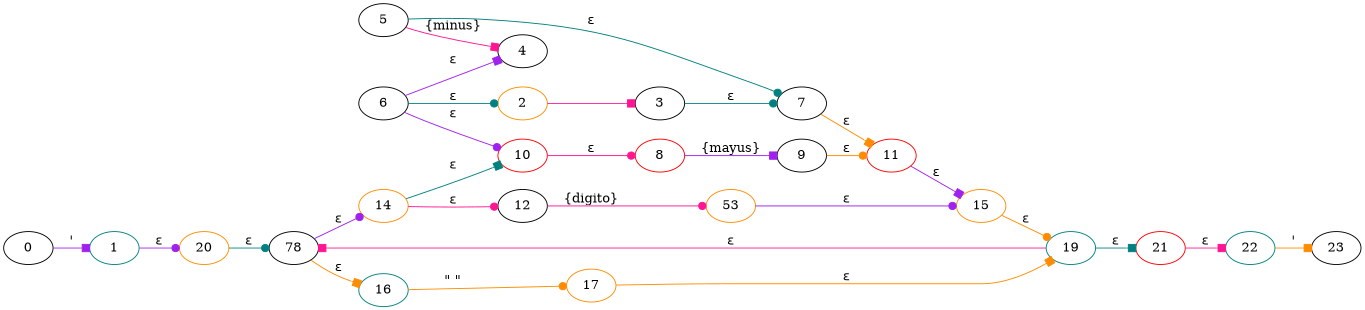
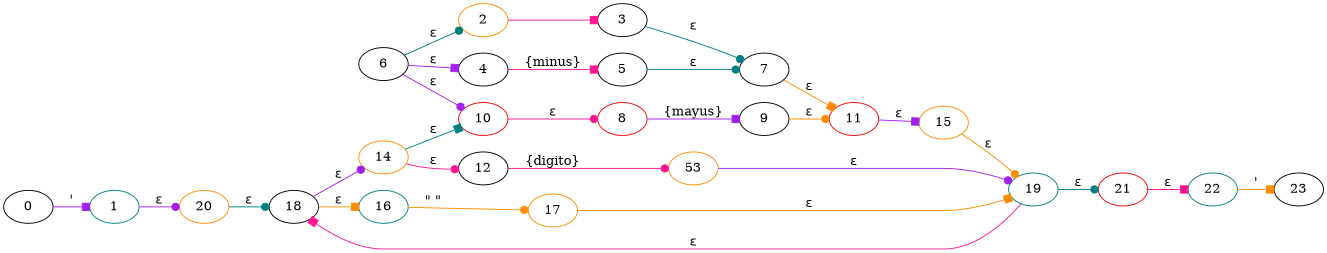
edge "5" -> "4": reversed
edge "53" -> "15": now "53" -> "19"
node "78": label "78" -> "18"
edge "19" -> "21": arrowhead box -> dot
